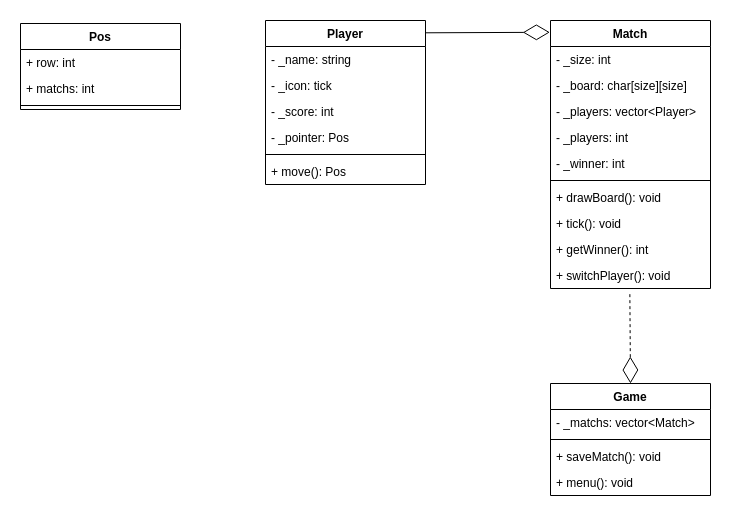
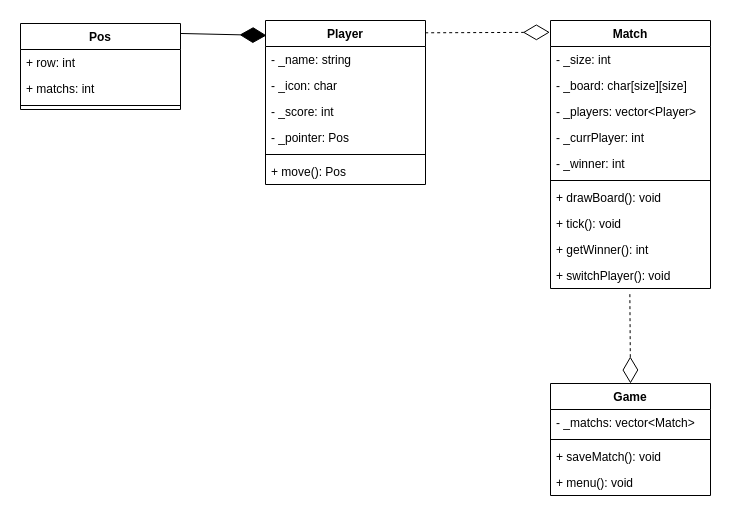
edge "Player" -> "Match": style solid -> dashed
edge "Pos" -> "Player": added
node "- _icon: tick": label "- _icon: tick" -> "- _icon: char"
node "- _players: int": label "- _players: int" -> "- _currPlayer: int"
